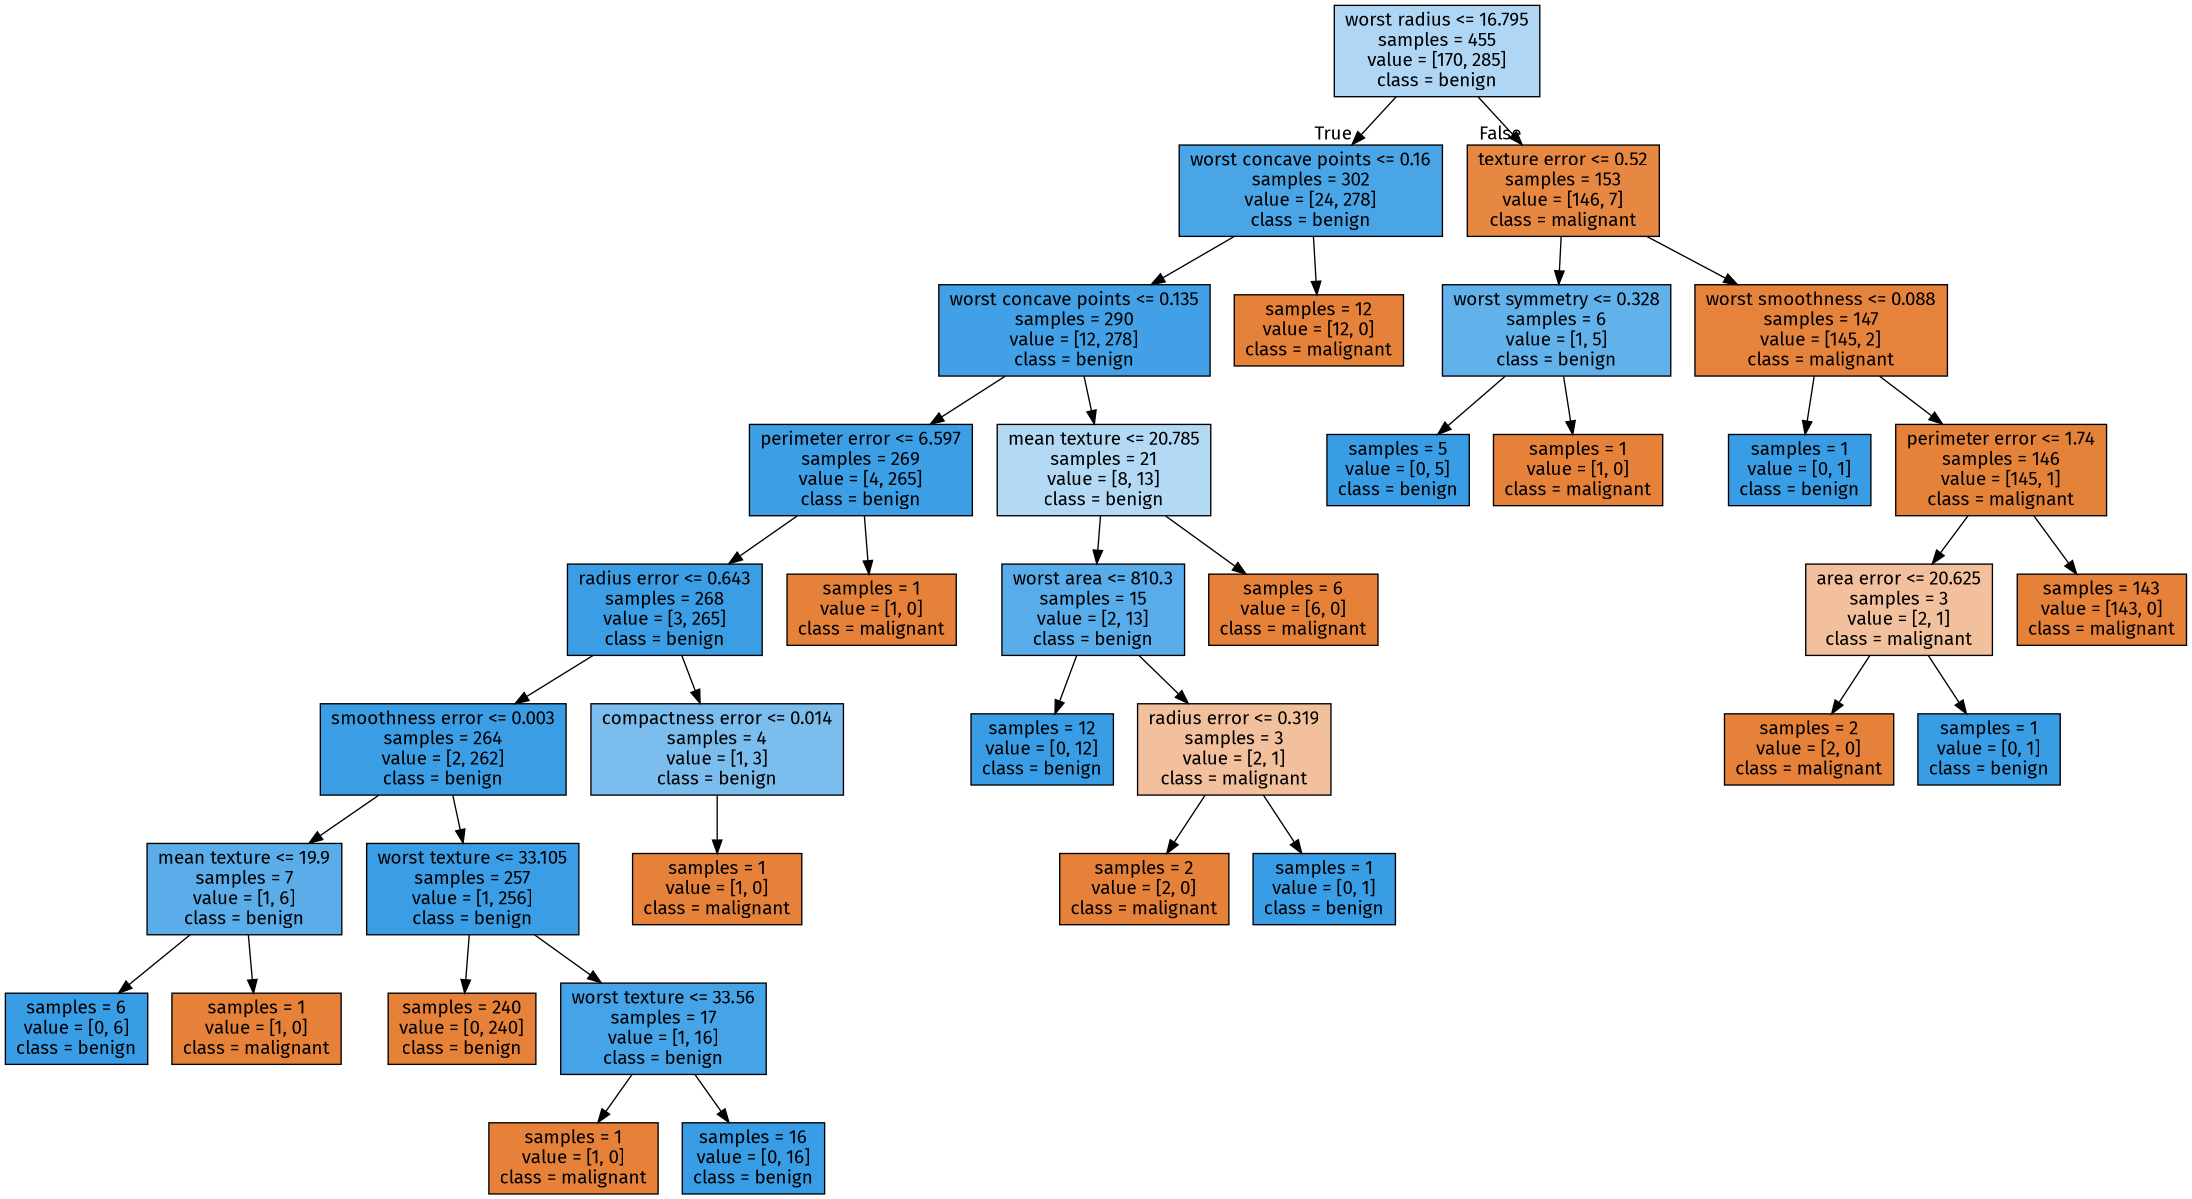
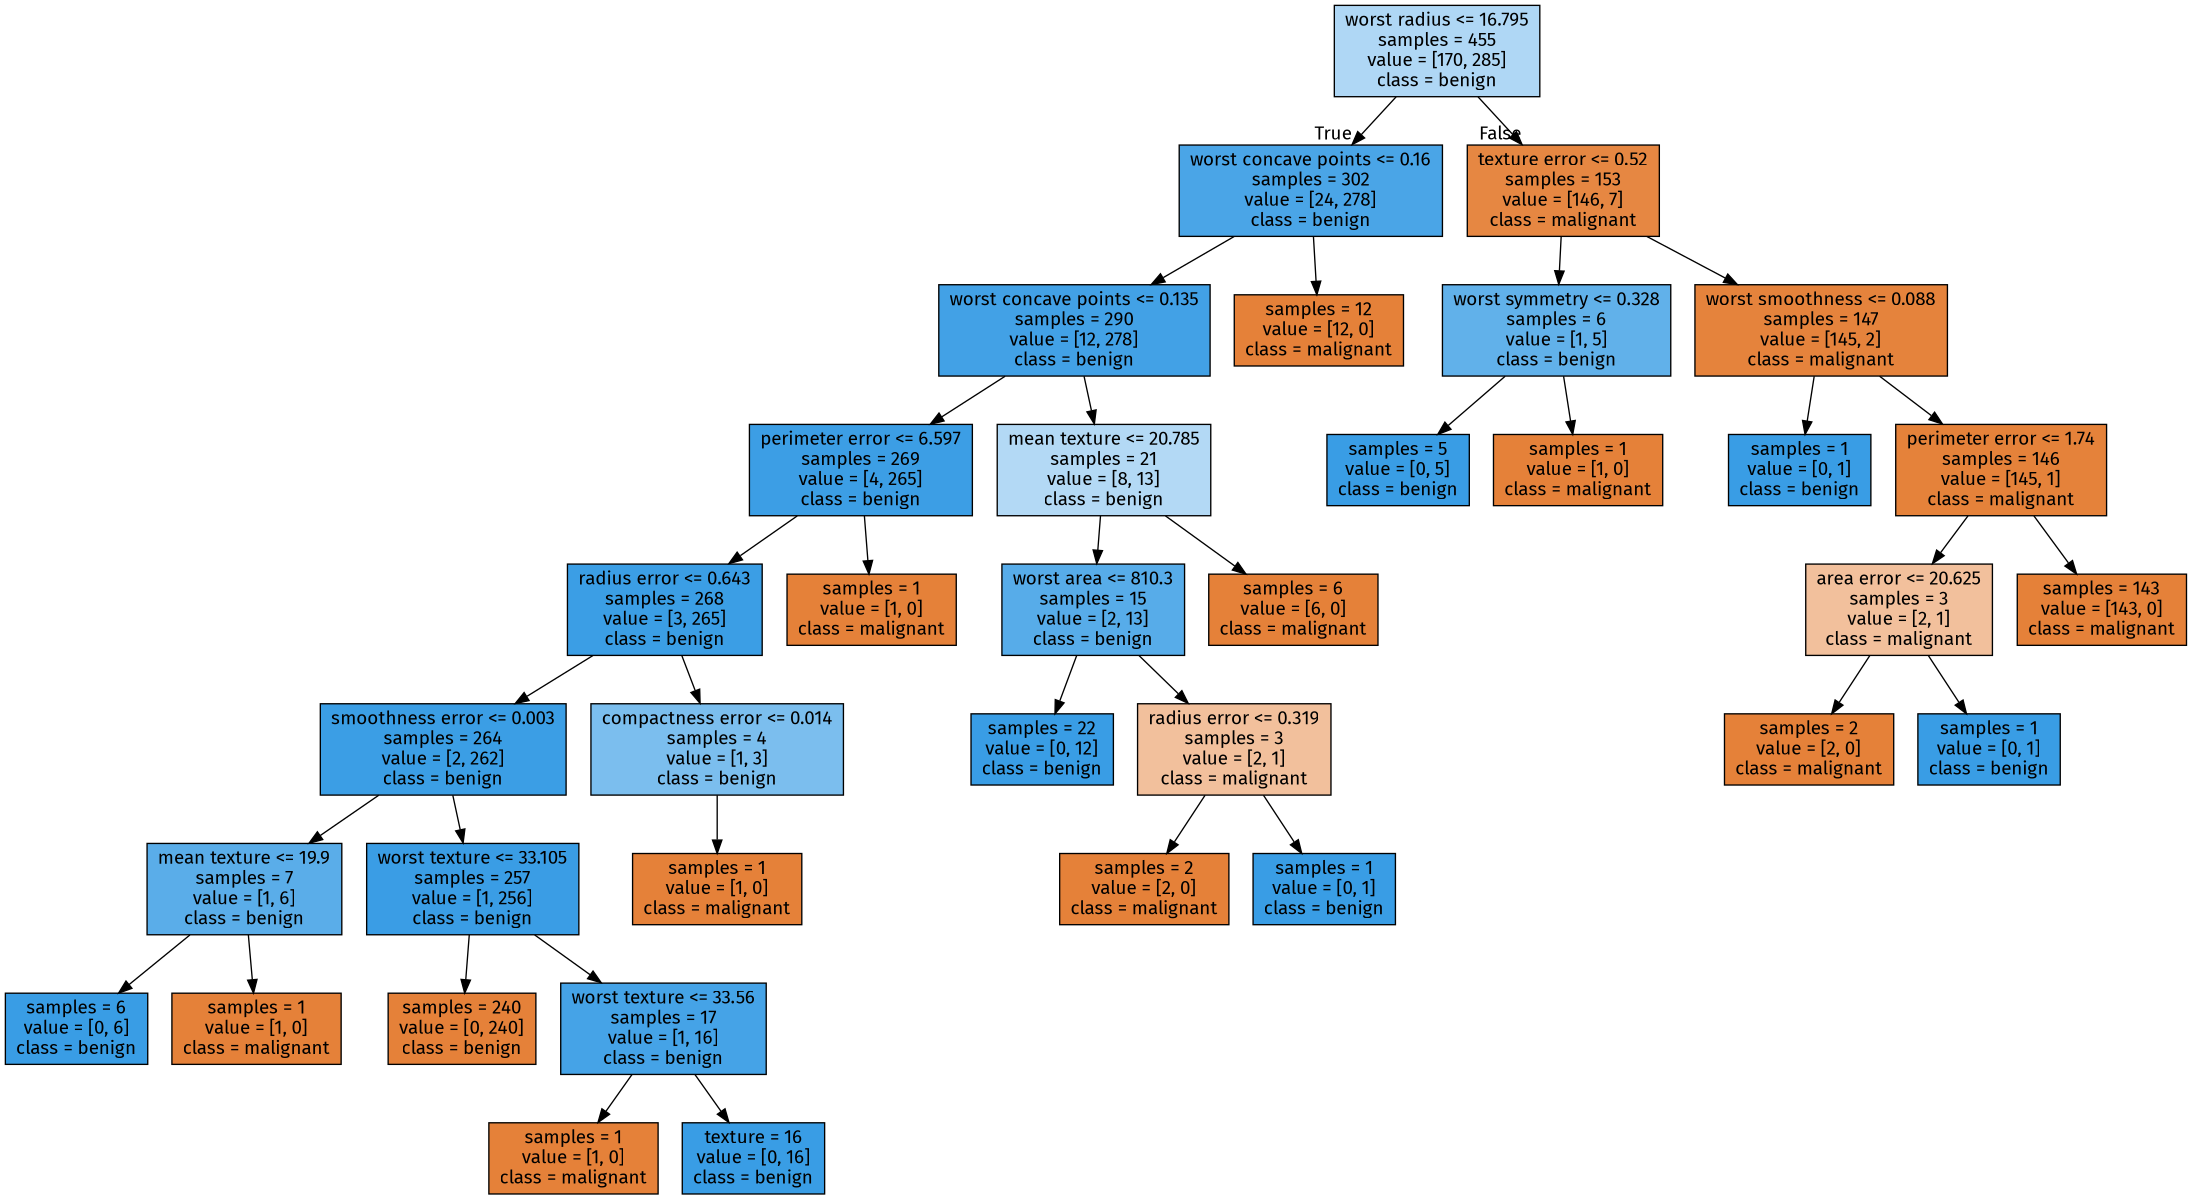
node "samples = 12 value = [0, 12] class = benign": label "samples = 12 value = [0, 12] class = benign" -> "samples = 22 value = [0, 12] class = benign"
node "samples = 16 value = [0, 16] class = benign": label "samples = 16 value = [0, 16] class = benign" -> "texture = 16 value = [0, 16] class = benign"
